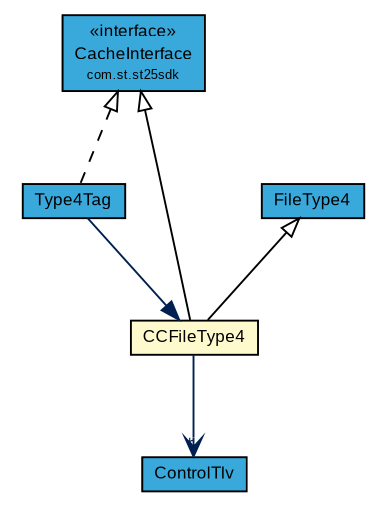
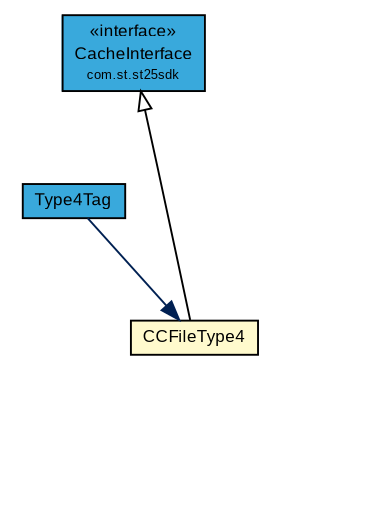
edge "Type4Tag" -> "CacheInterface": removed
node "FileType4": removed
node "ControlTlv": removed
